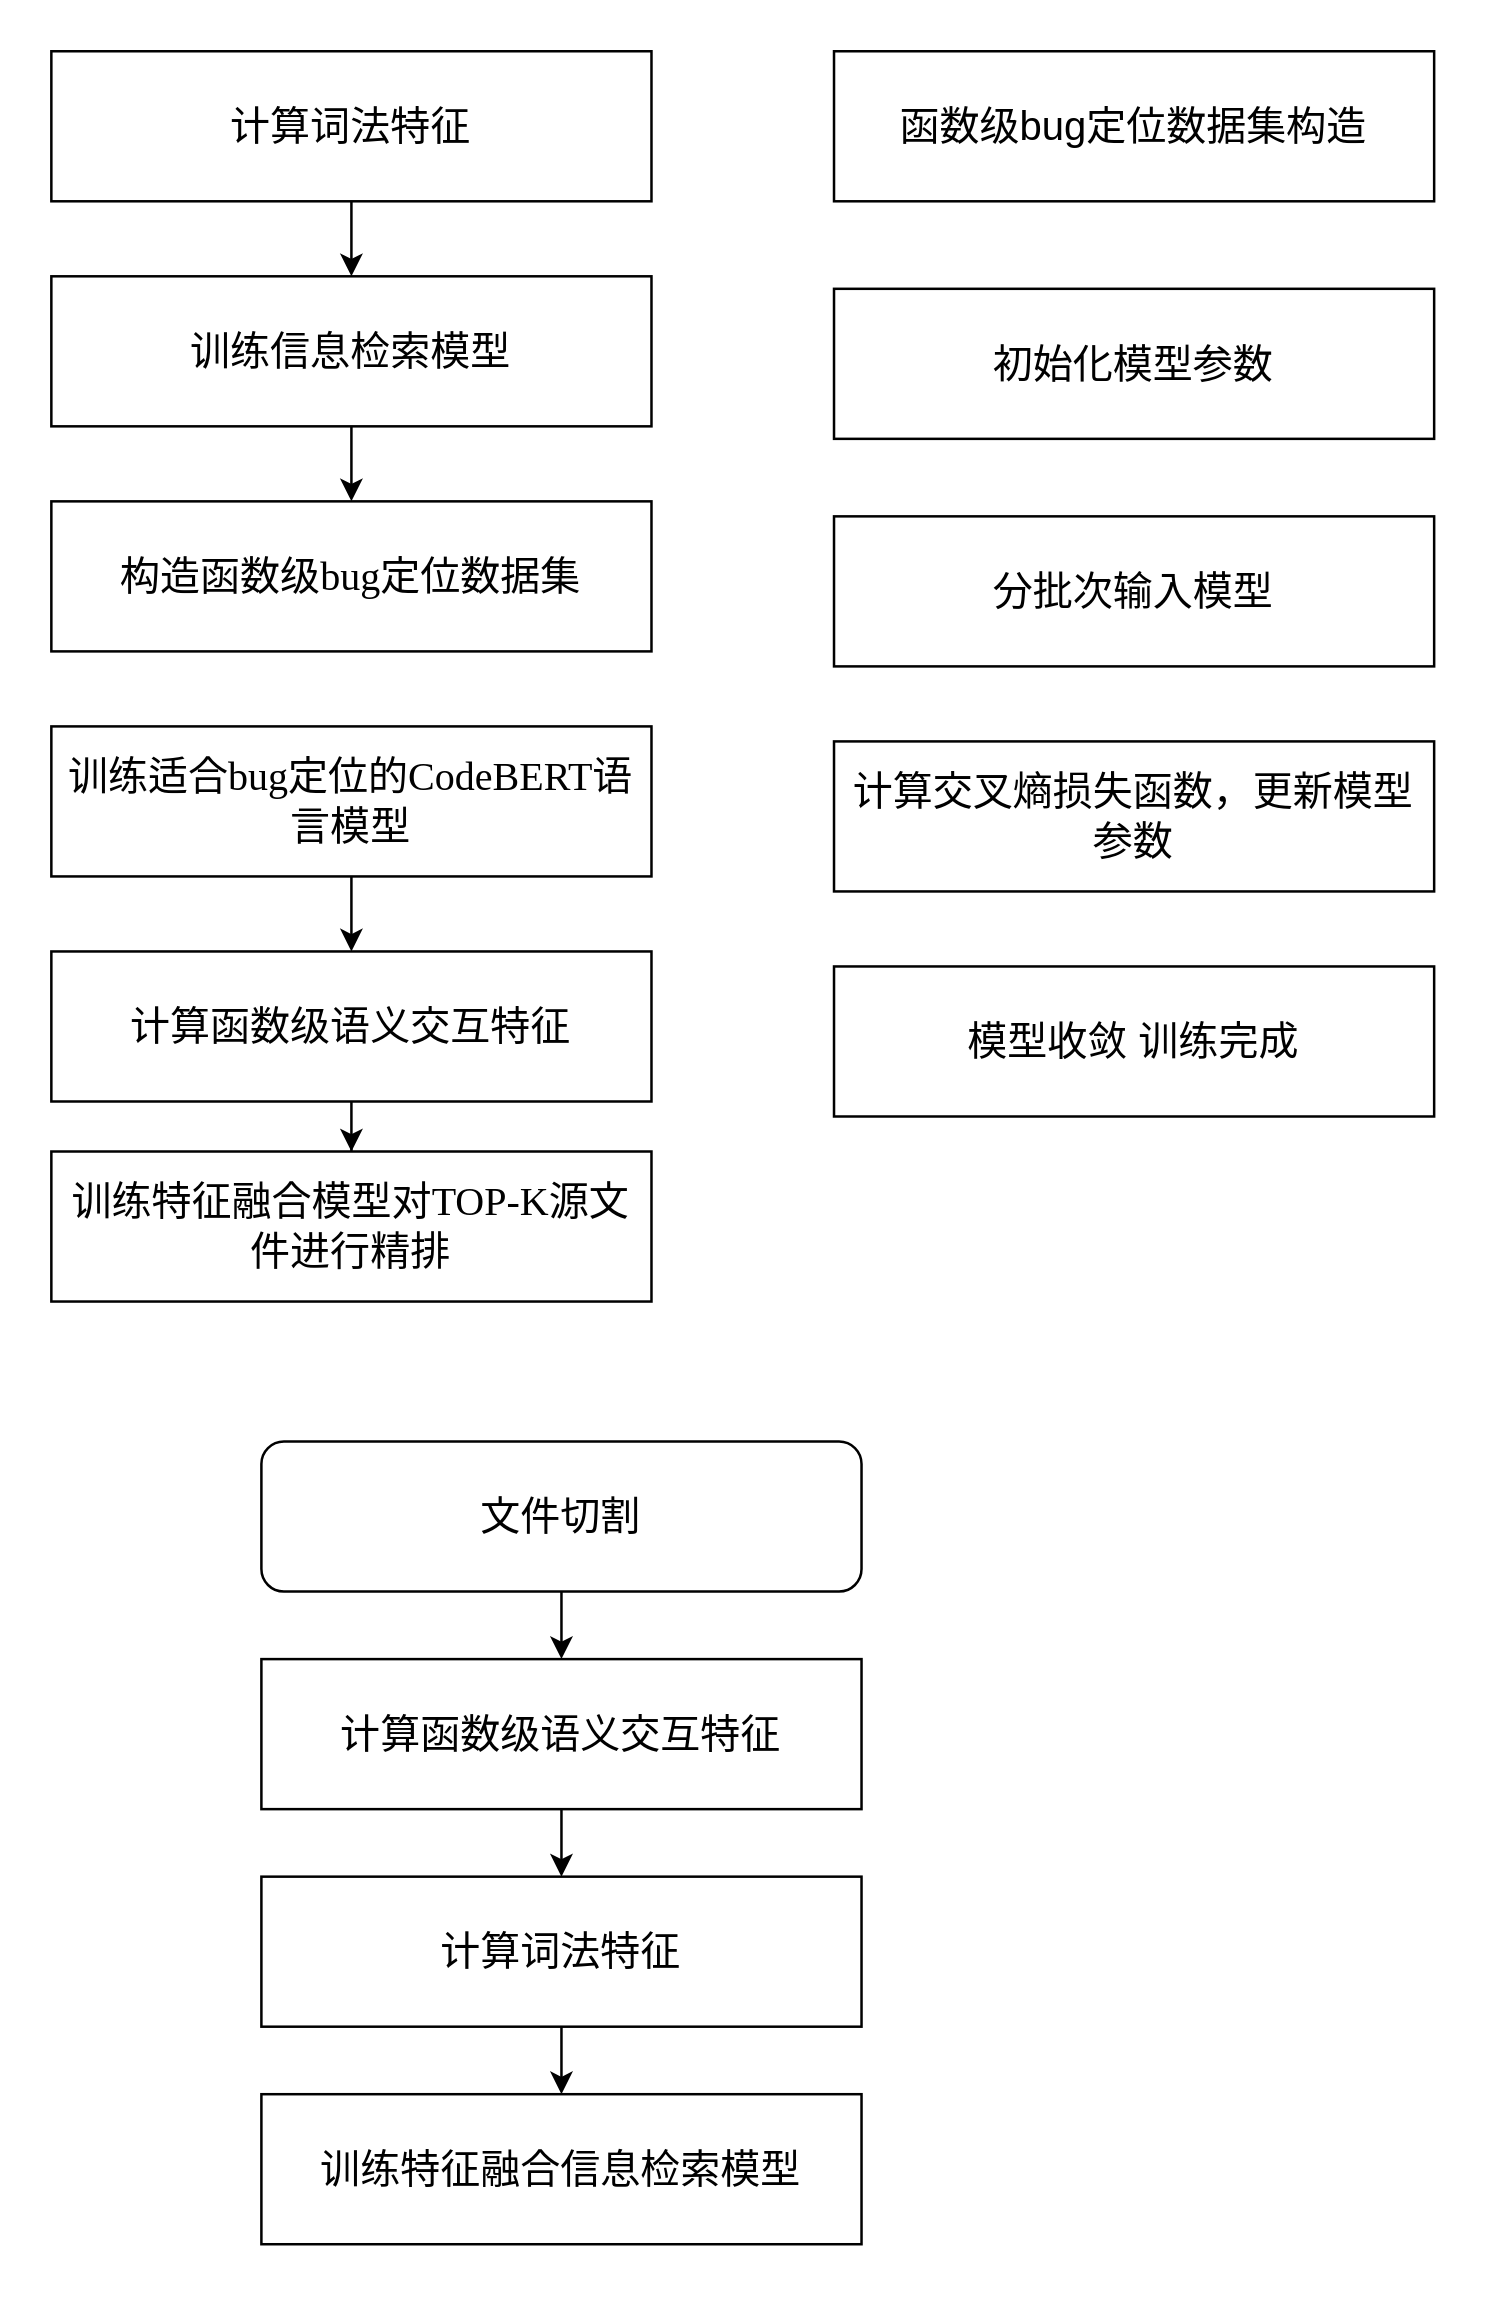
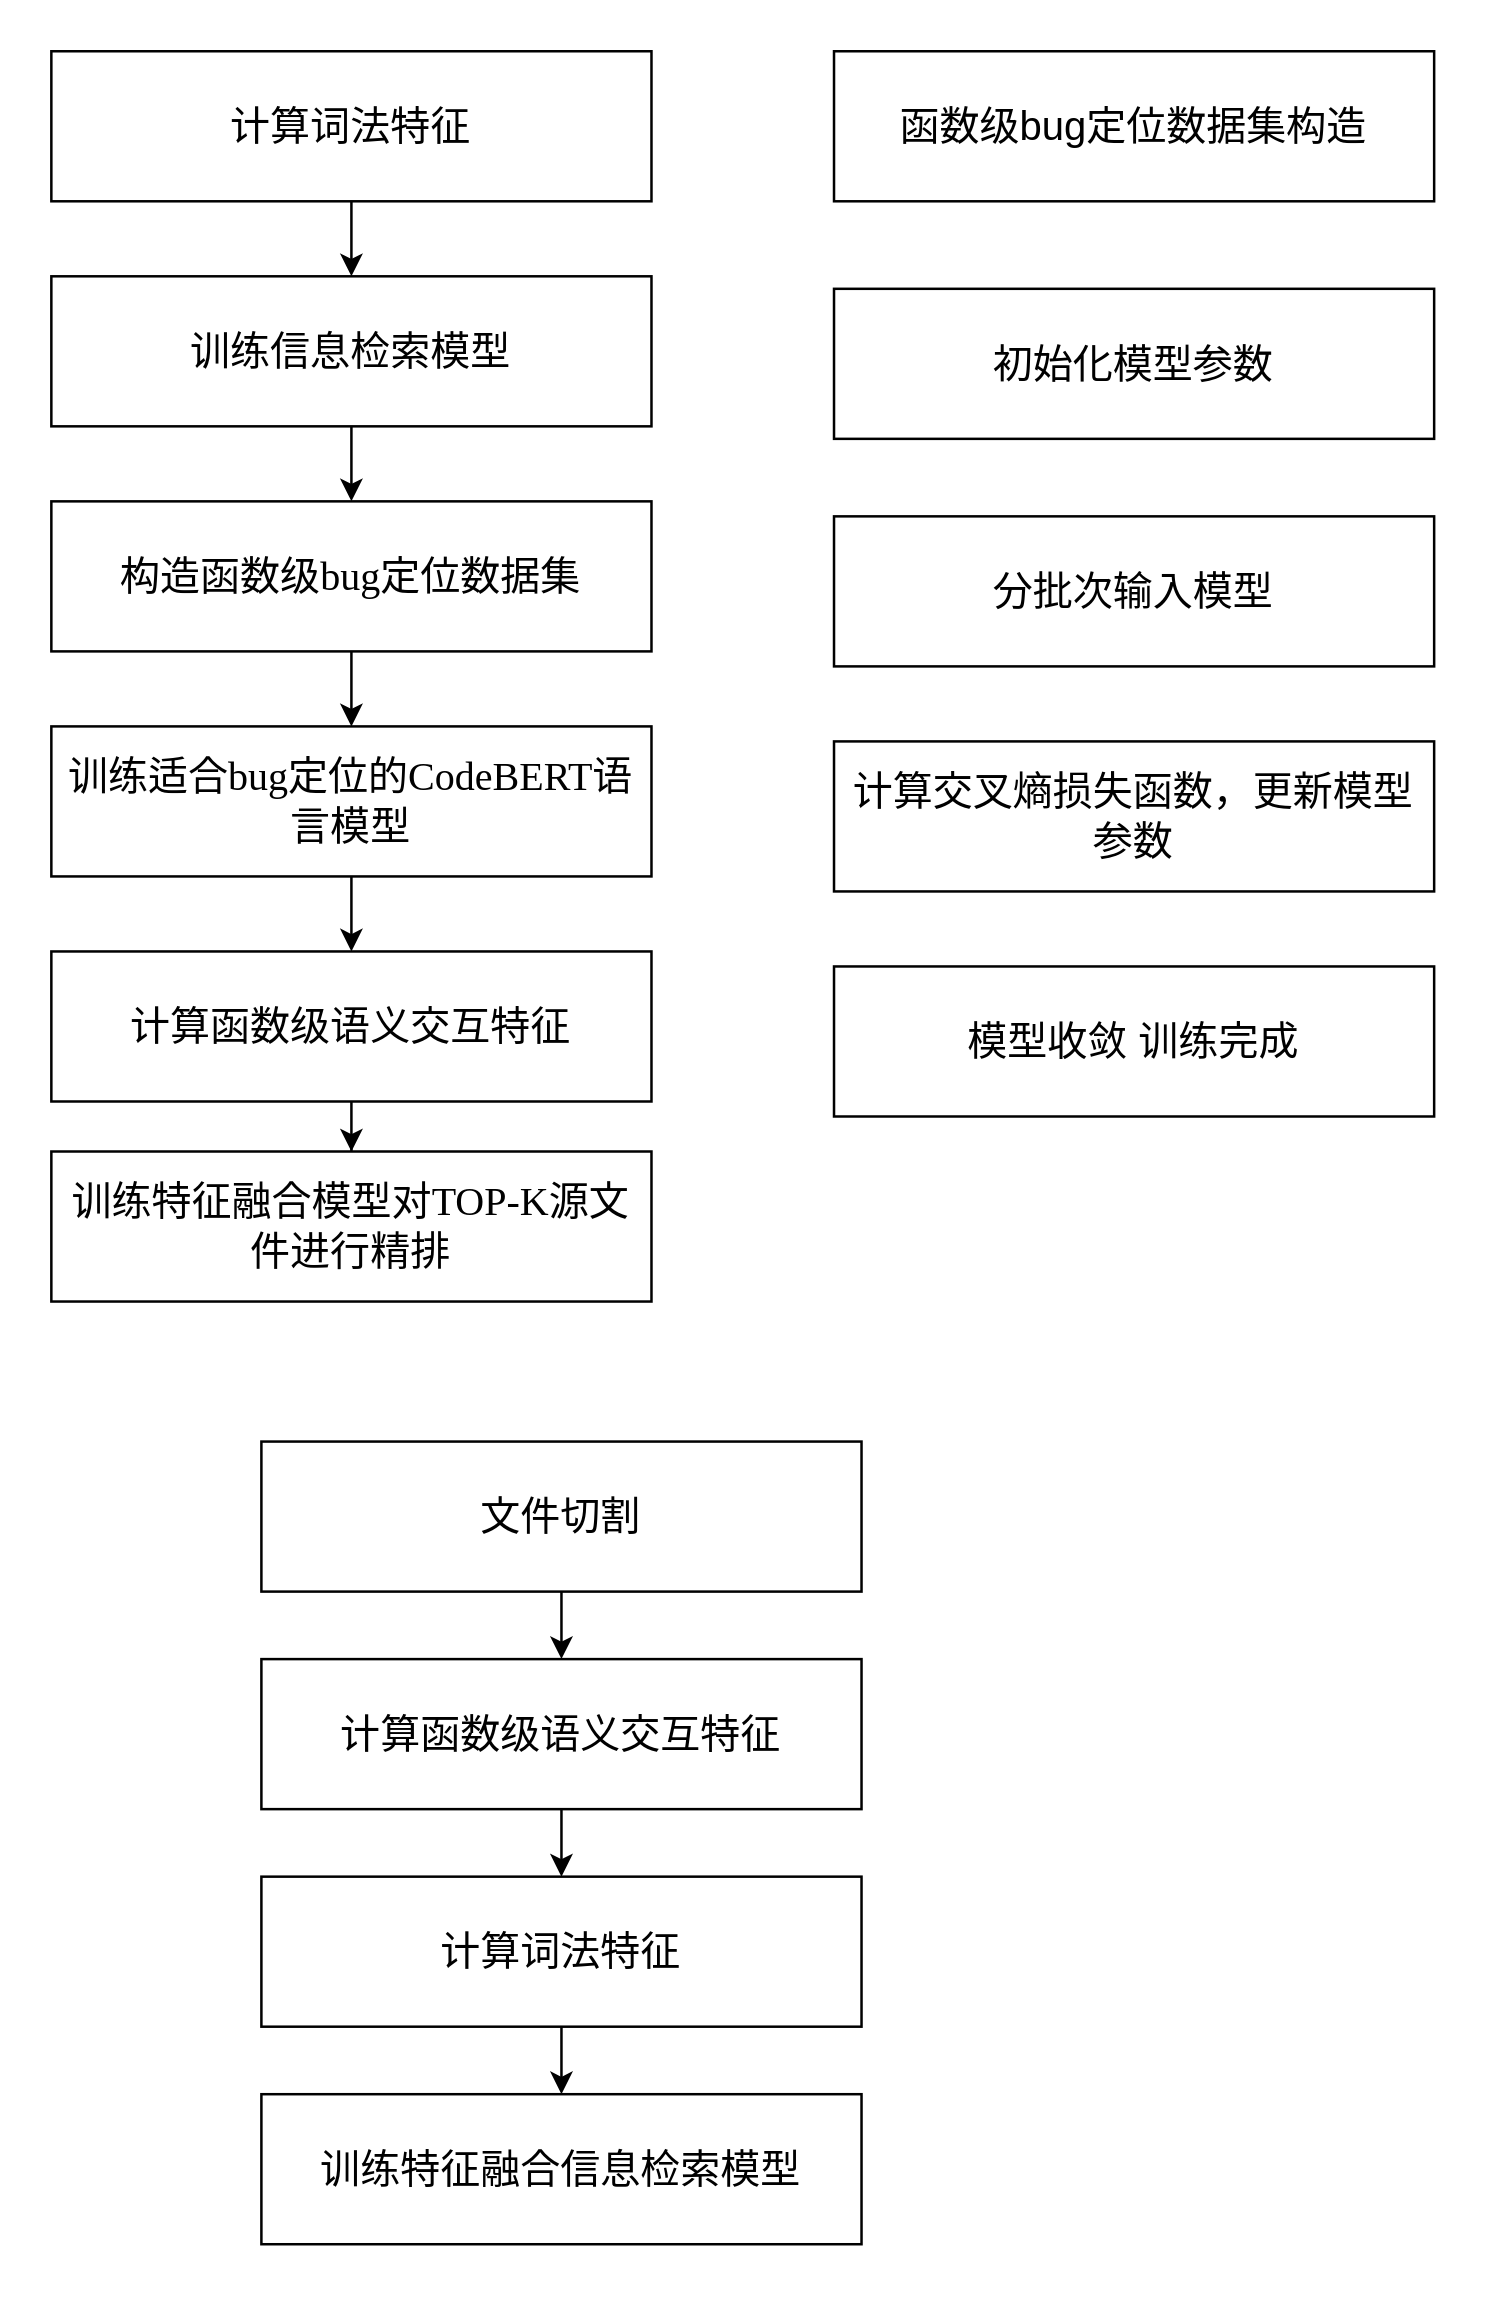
edge "构造函数级bug定位数据集" -> "训练适合bug定位的CodeBERT语言模型": added
node "文件切割": shape rounded rectangle -> rectangle
